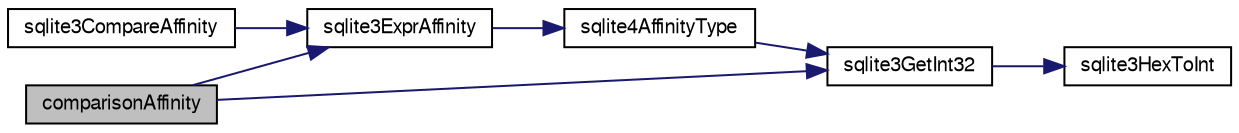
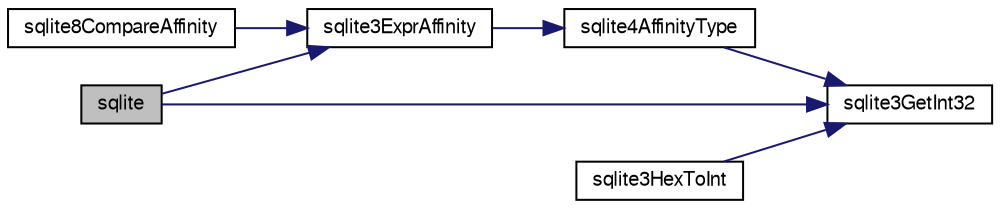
node "sqlite3CompareAffinity": label "sqlite3CompareAffinity" -> "sqlite8CompareAffinity"
edge "sqlite3GetInt32" -> "sqlite3HexToInt": reversed
node "comparisonAffinity": label "comparisonAffinity" -> "sqlite"
